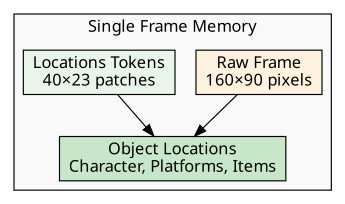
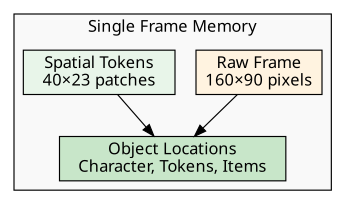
node "Locations Tokens 40×23 patches": label "Locations Tokens 40×23 patches" -> "Spatial Tokens 40×23 patches"
node "Object Locations Character, Platforms, Items": label "Object Locations Character, Platforms, Items" -> "Object Locations Character, Tokens, Items"
